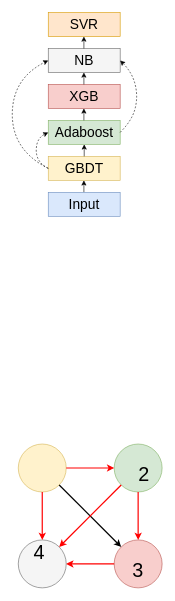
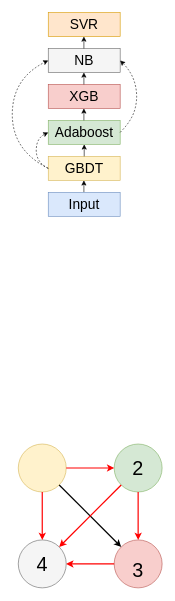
node "2": moved (144, 474) -> (138, 468)
node "4": moved (39, 552) -> (42, 564)
